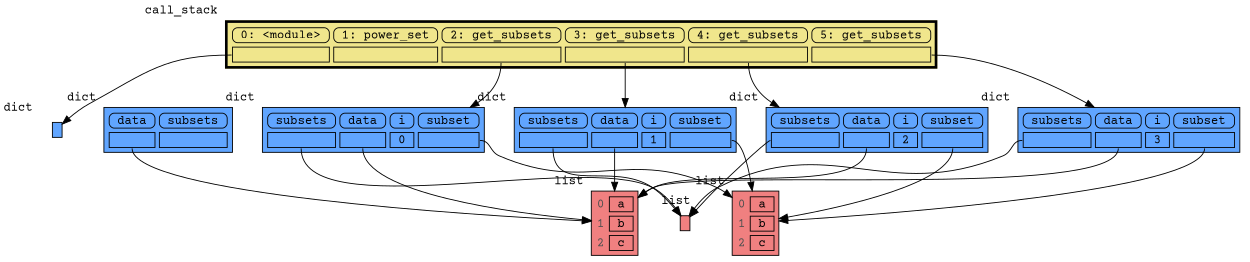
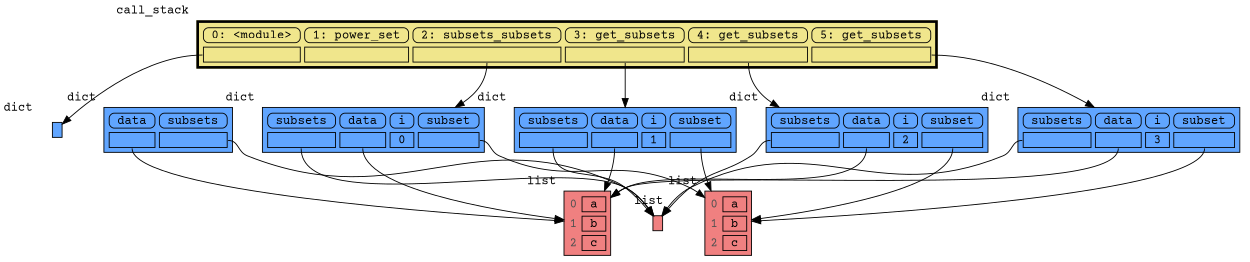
node "0: <module>": text "2: get_subsets" -> "2: subsets_subsets"
edge "data" -> "list": added
